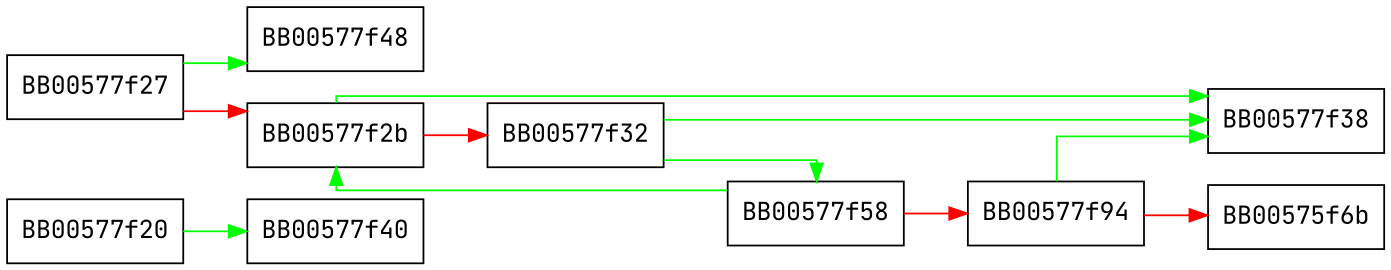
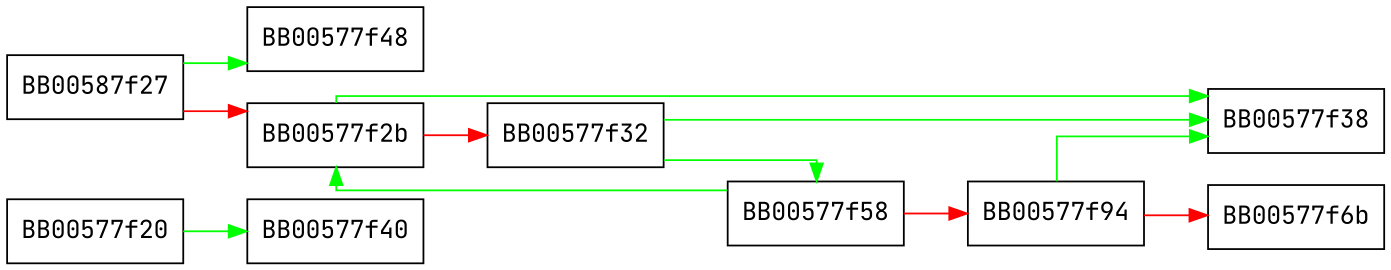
node "BB00577f27": label "BB00577f27" -> "BB00587f27"
node "BB00575f6b": label "BB00575f6b" -> "BB00577f6b"
